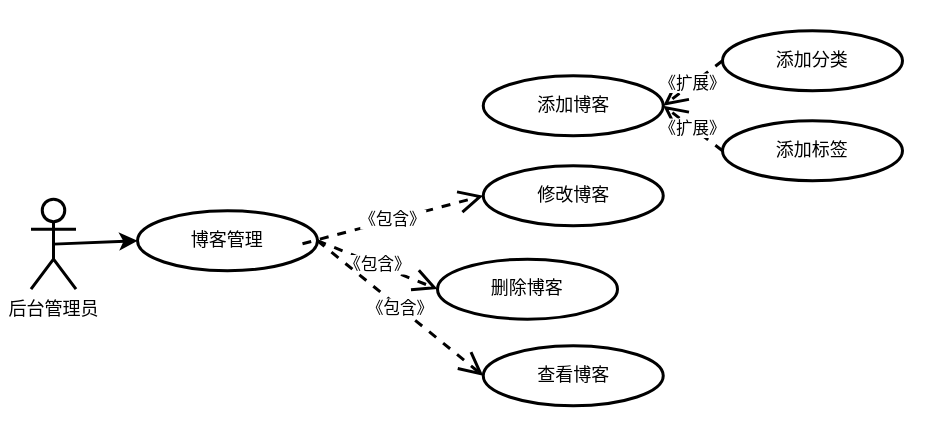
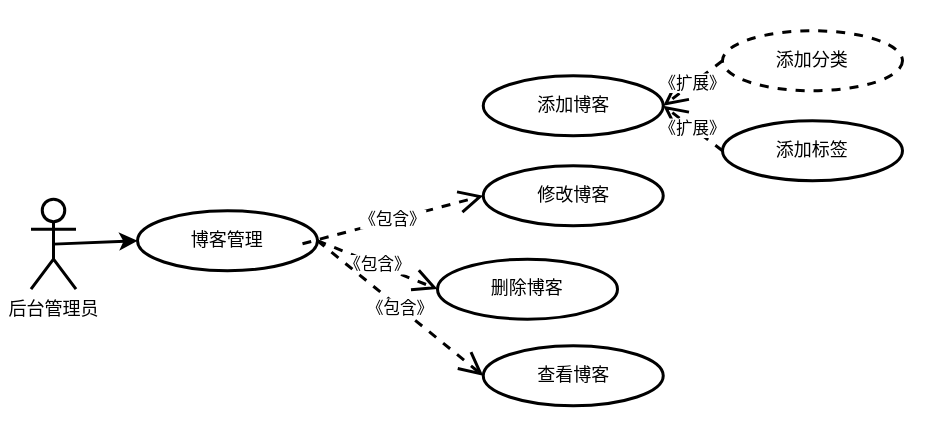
node "添加分类": style solid -> dashed
